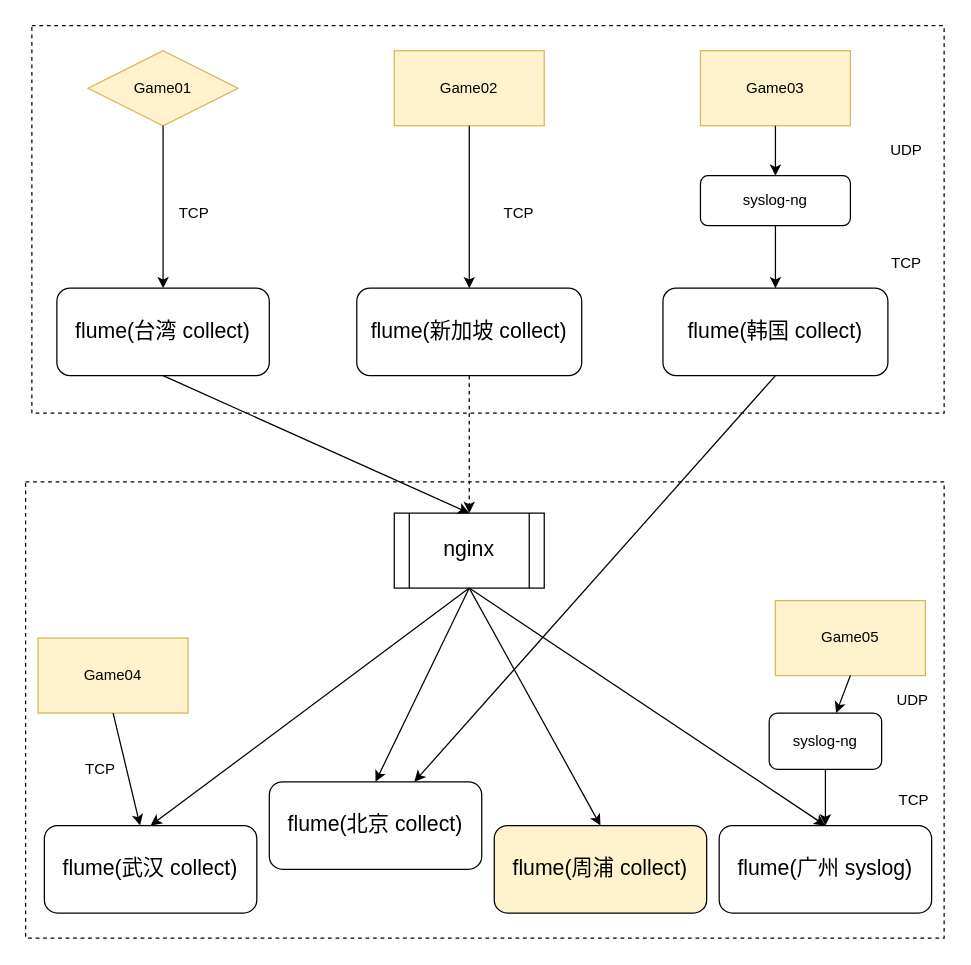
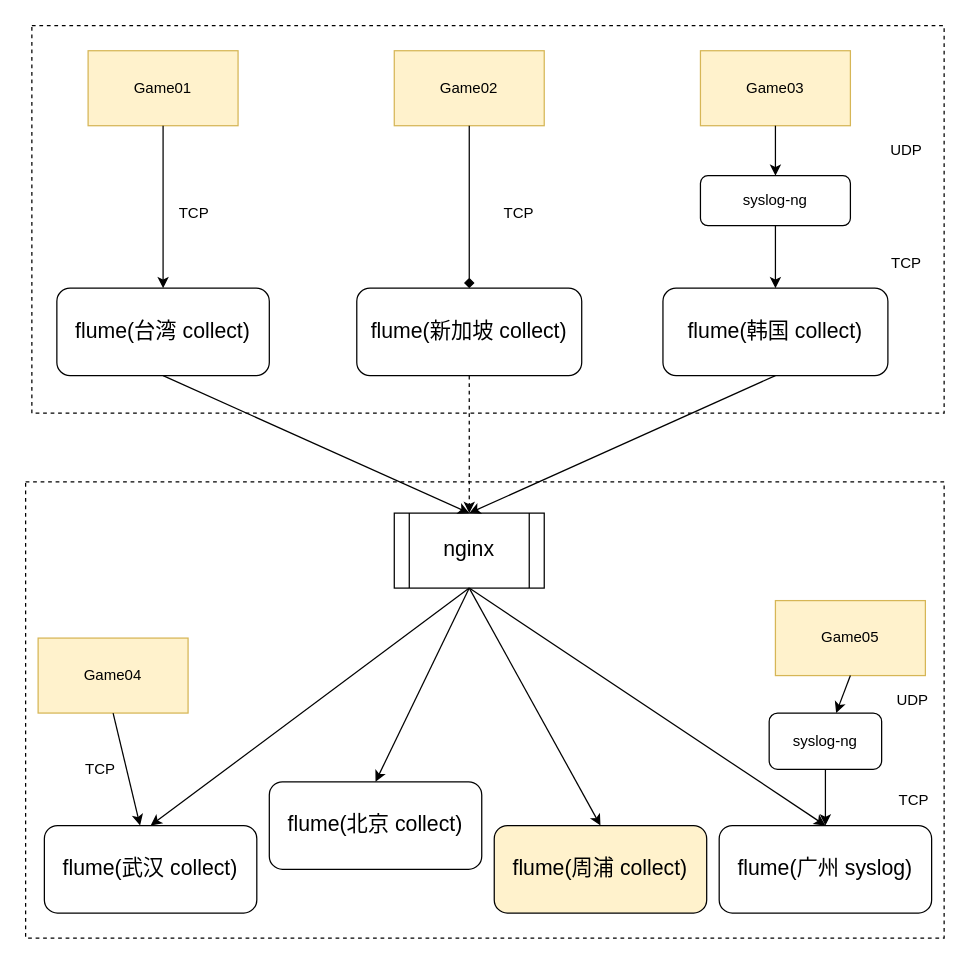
node "Game01": shape diamond -> rectangle
edge "Game02" -> "flume(新加坡 collect)": arrowhead classic -> diamond
edge "flume(韩国 collect)" -> "flume(北京 collect)": now "flume(韩国 collect)" -> "nginx"
